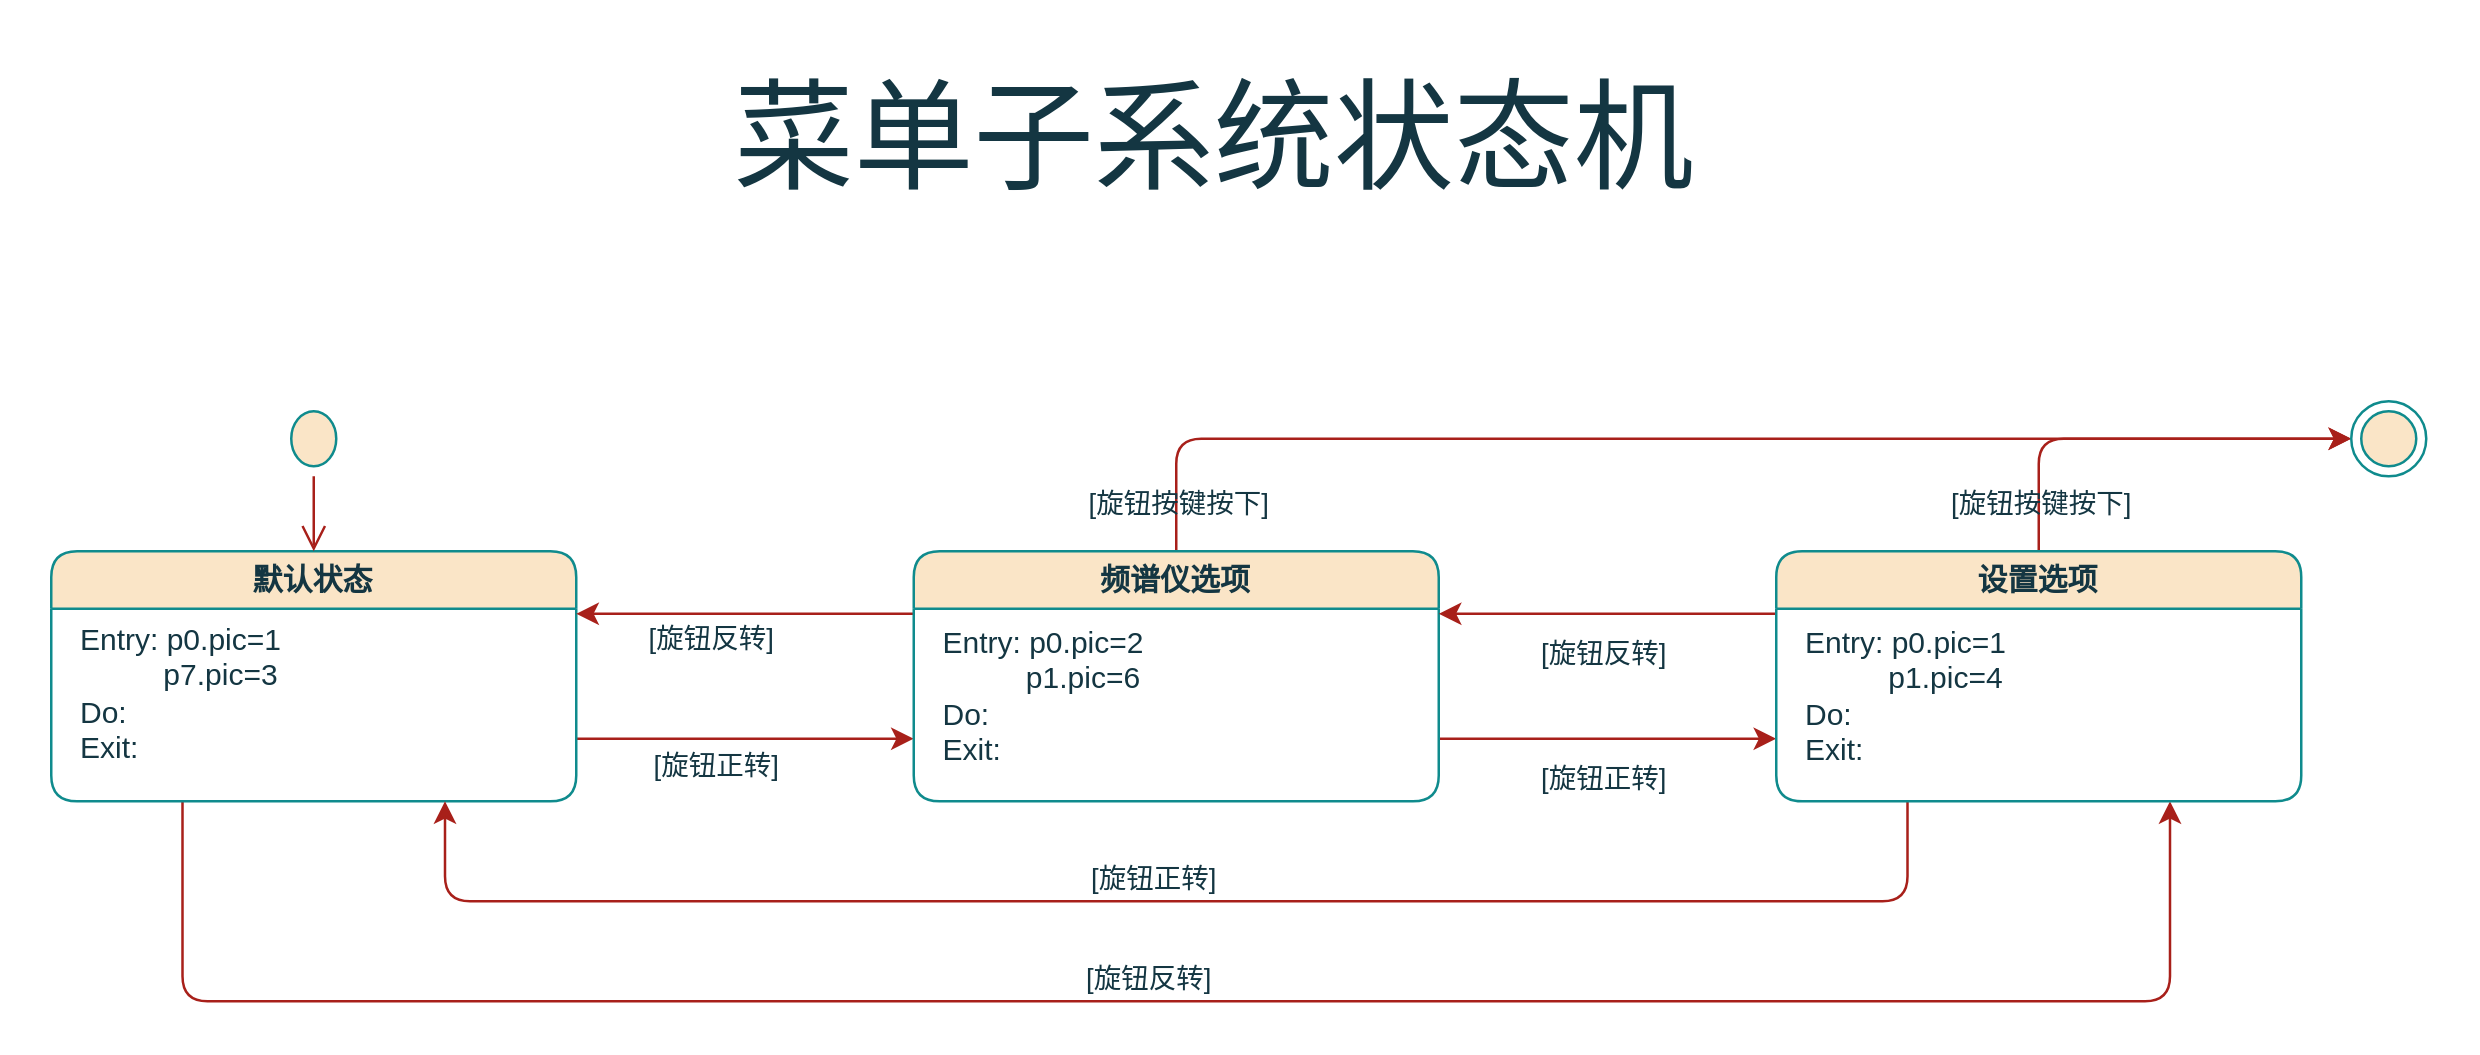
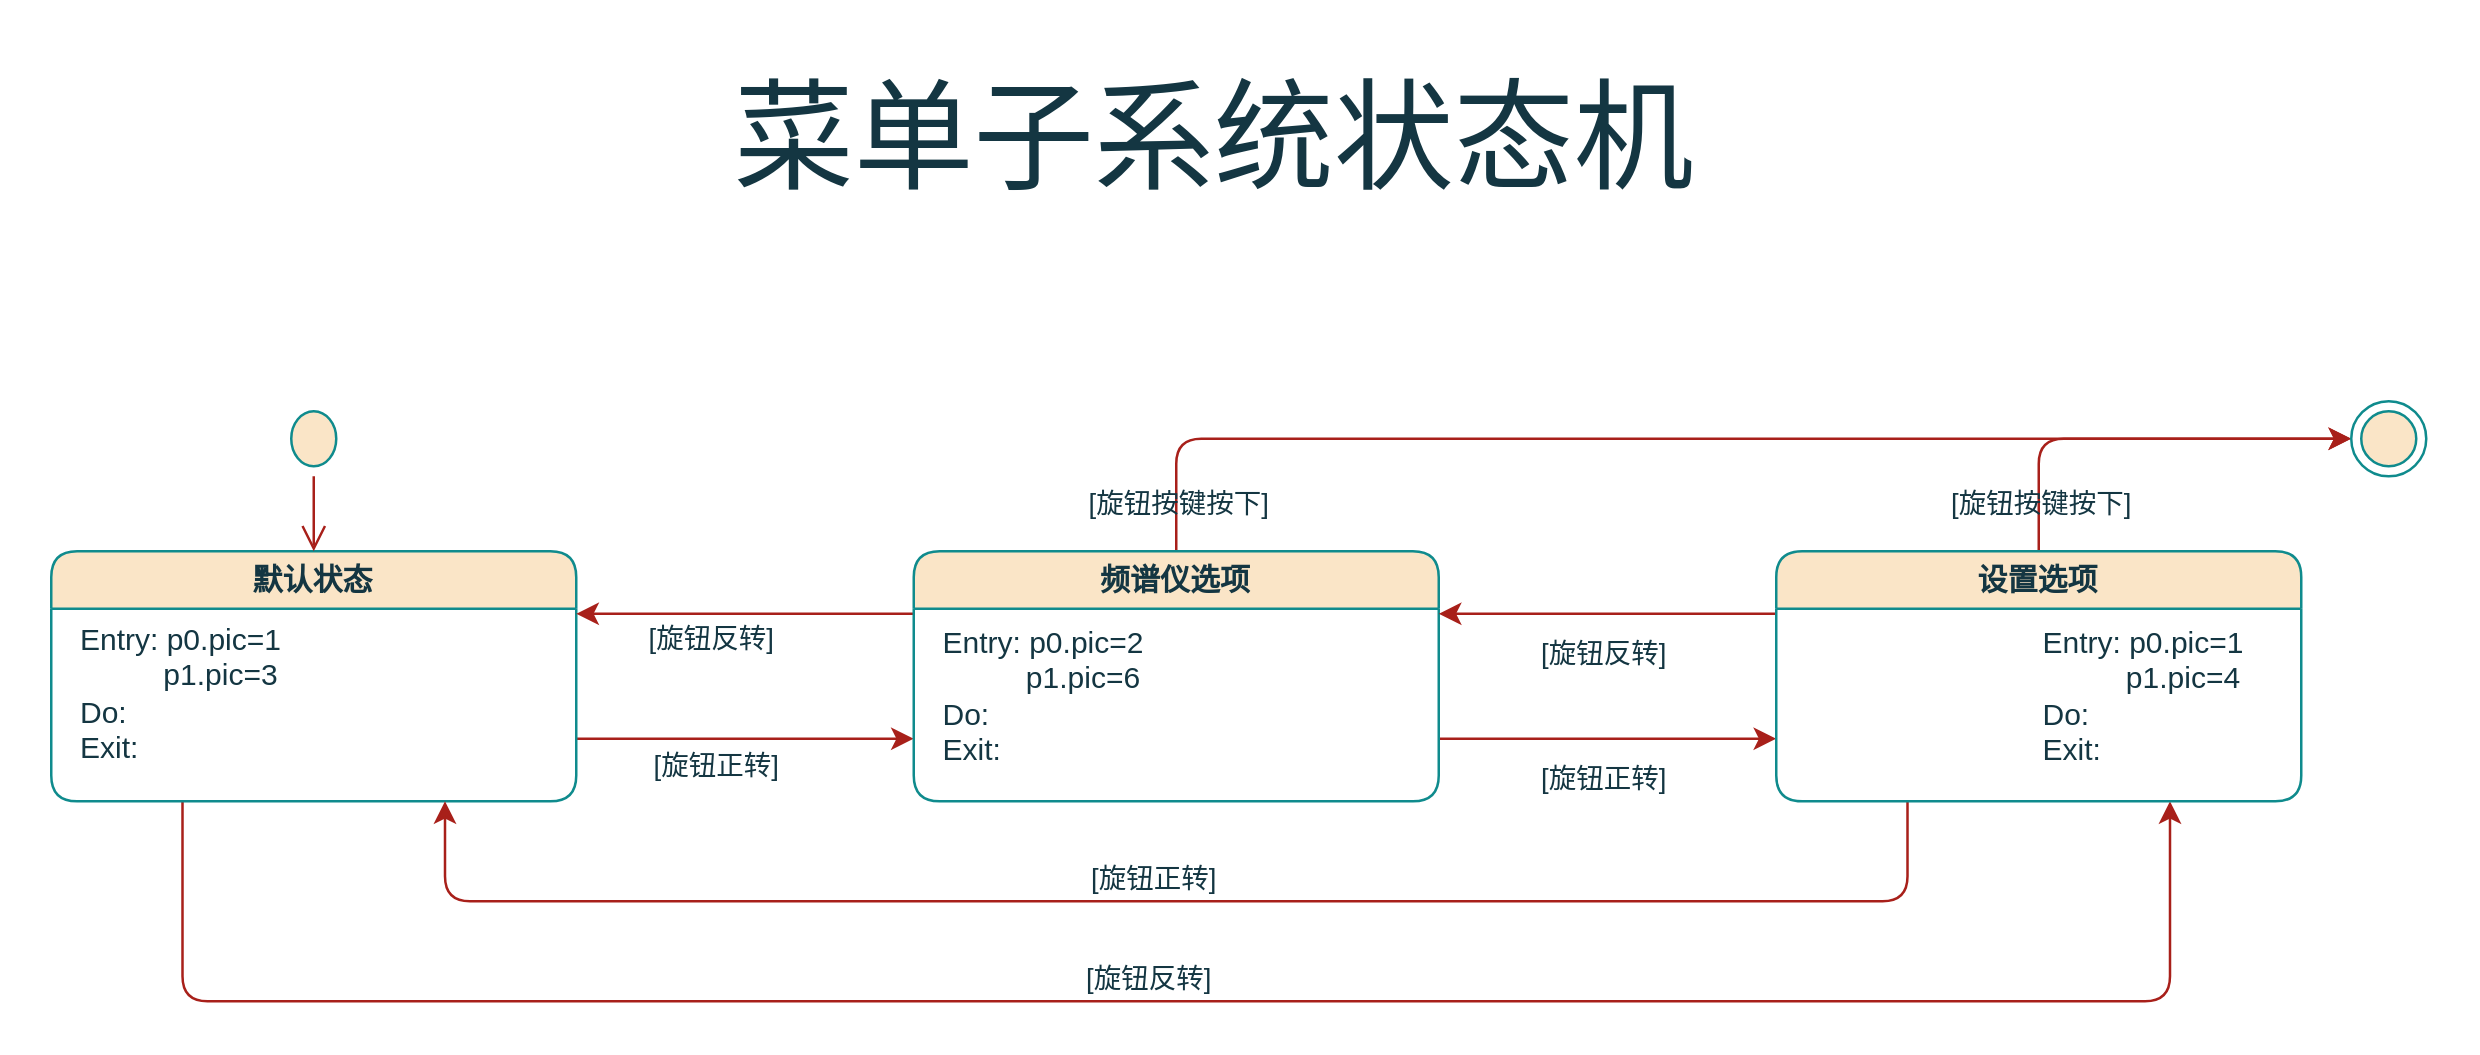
node "Entry: p0.pic=1 p7.pic=3 Do: Exit:": label "Entry: p0.pic=1 p7.pic=3 Do: Exit:" -> "Entry: p0.pic=1 p1.pic=3 Do: Exit:"
node "Entry: p0.pic=1 p1.pic=4 Do: Exit:": moved (1926, 696) -> (2164, 696)
